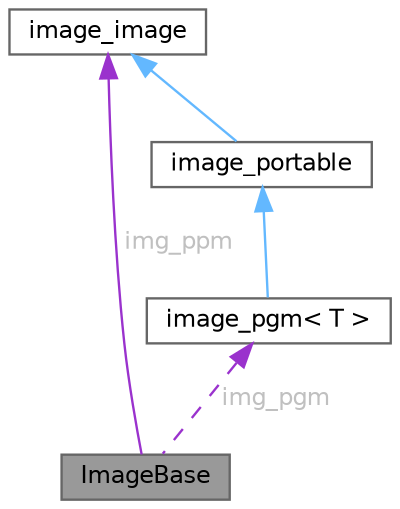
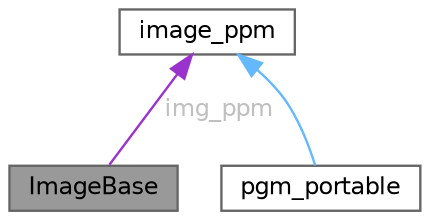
node "image_image": label "image_image" -> "image_ppm"
node "image_portable": label "image_portable" -> "pgm_portable"
node "image_pgm< T >": removed
